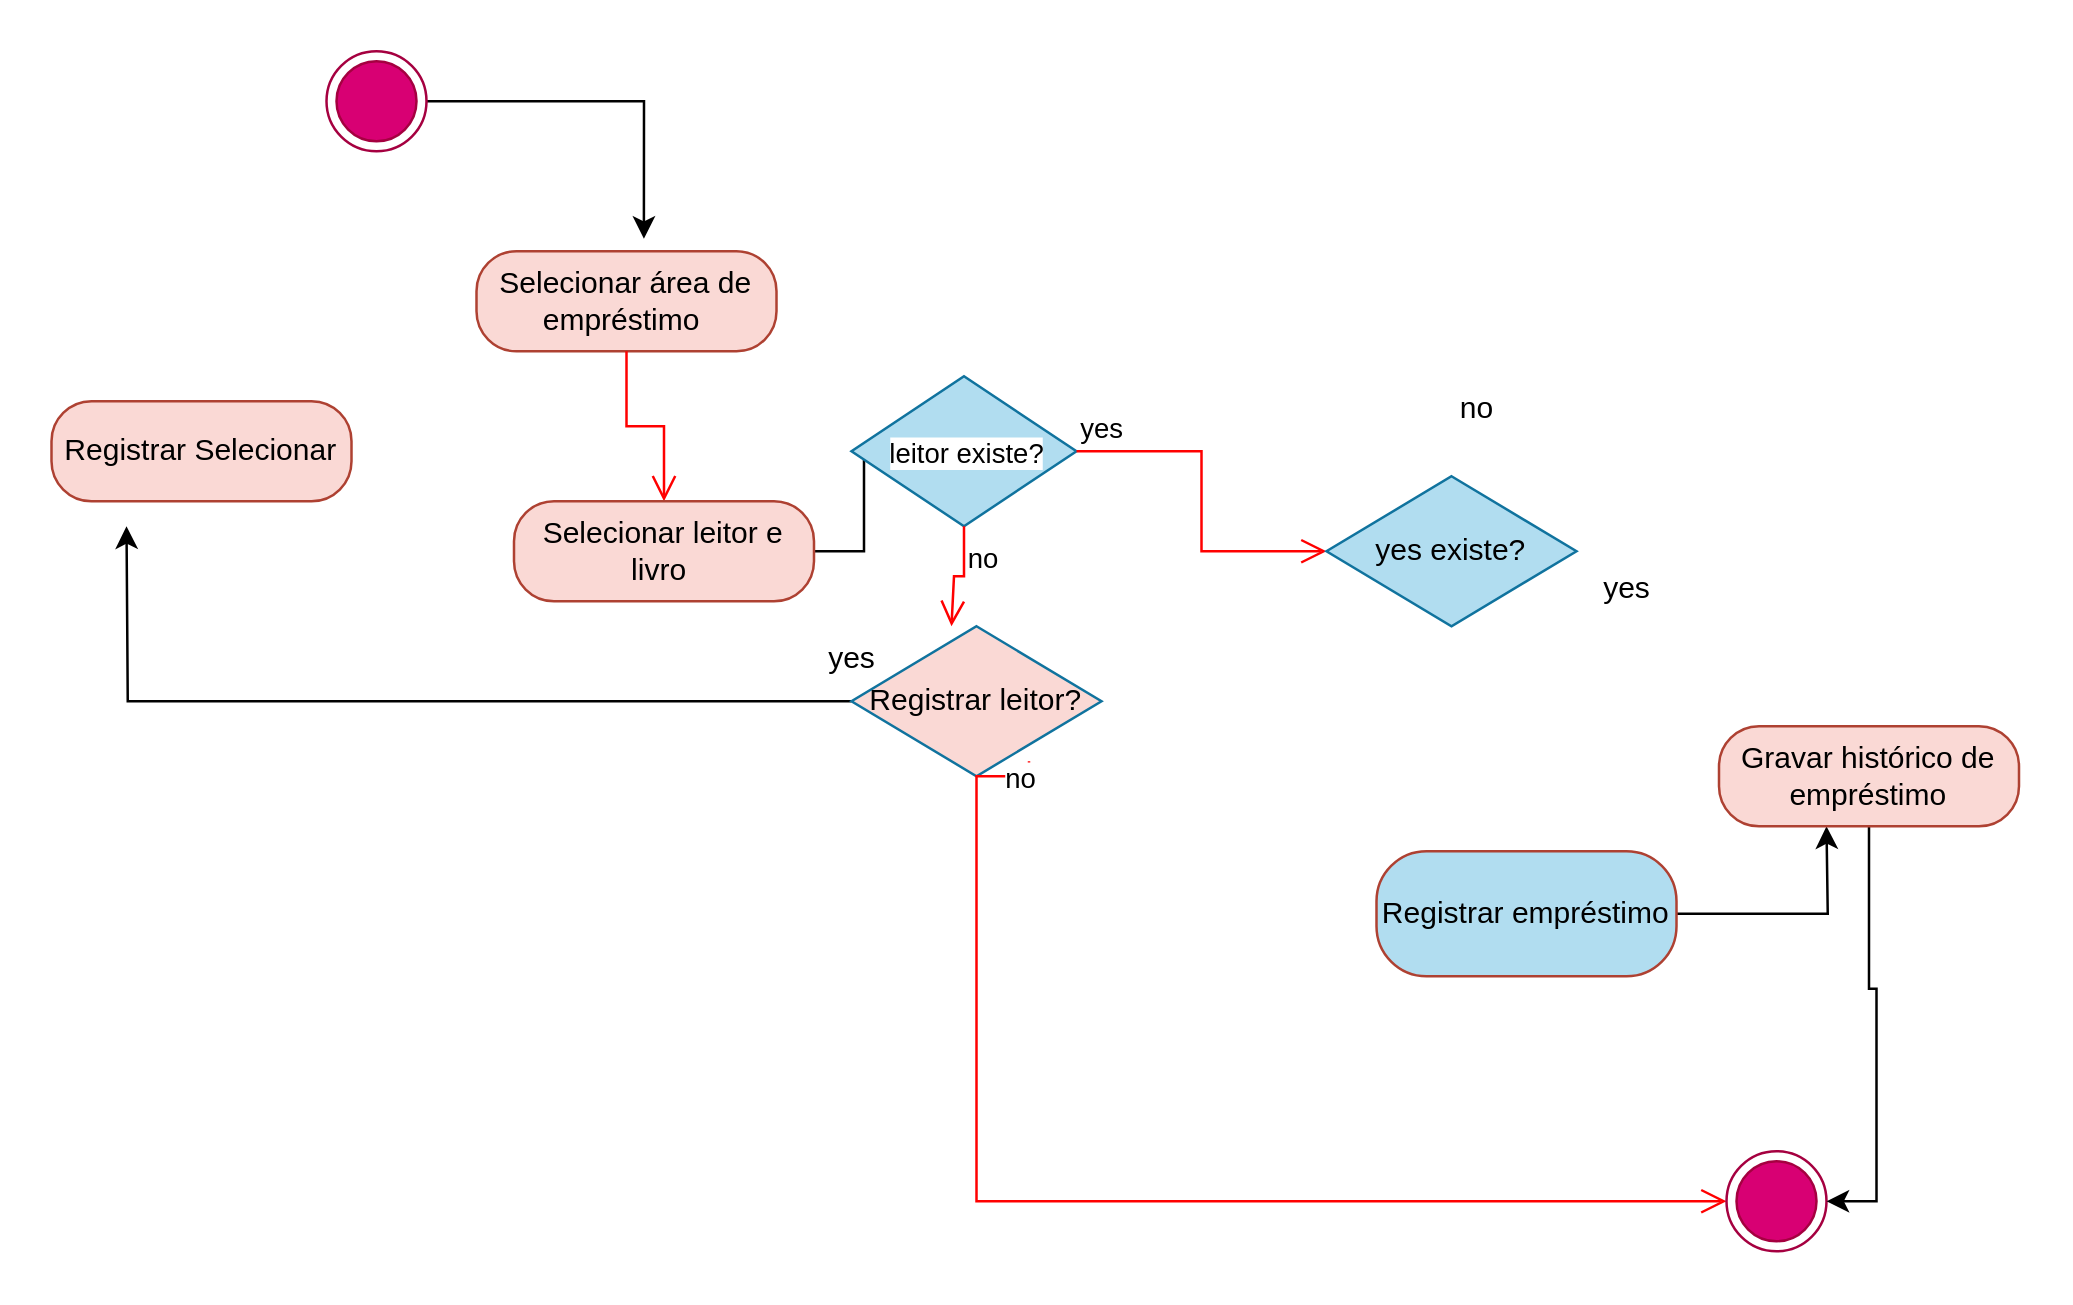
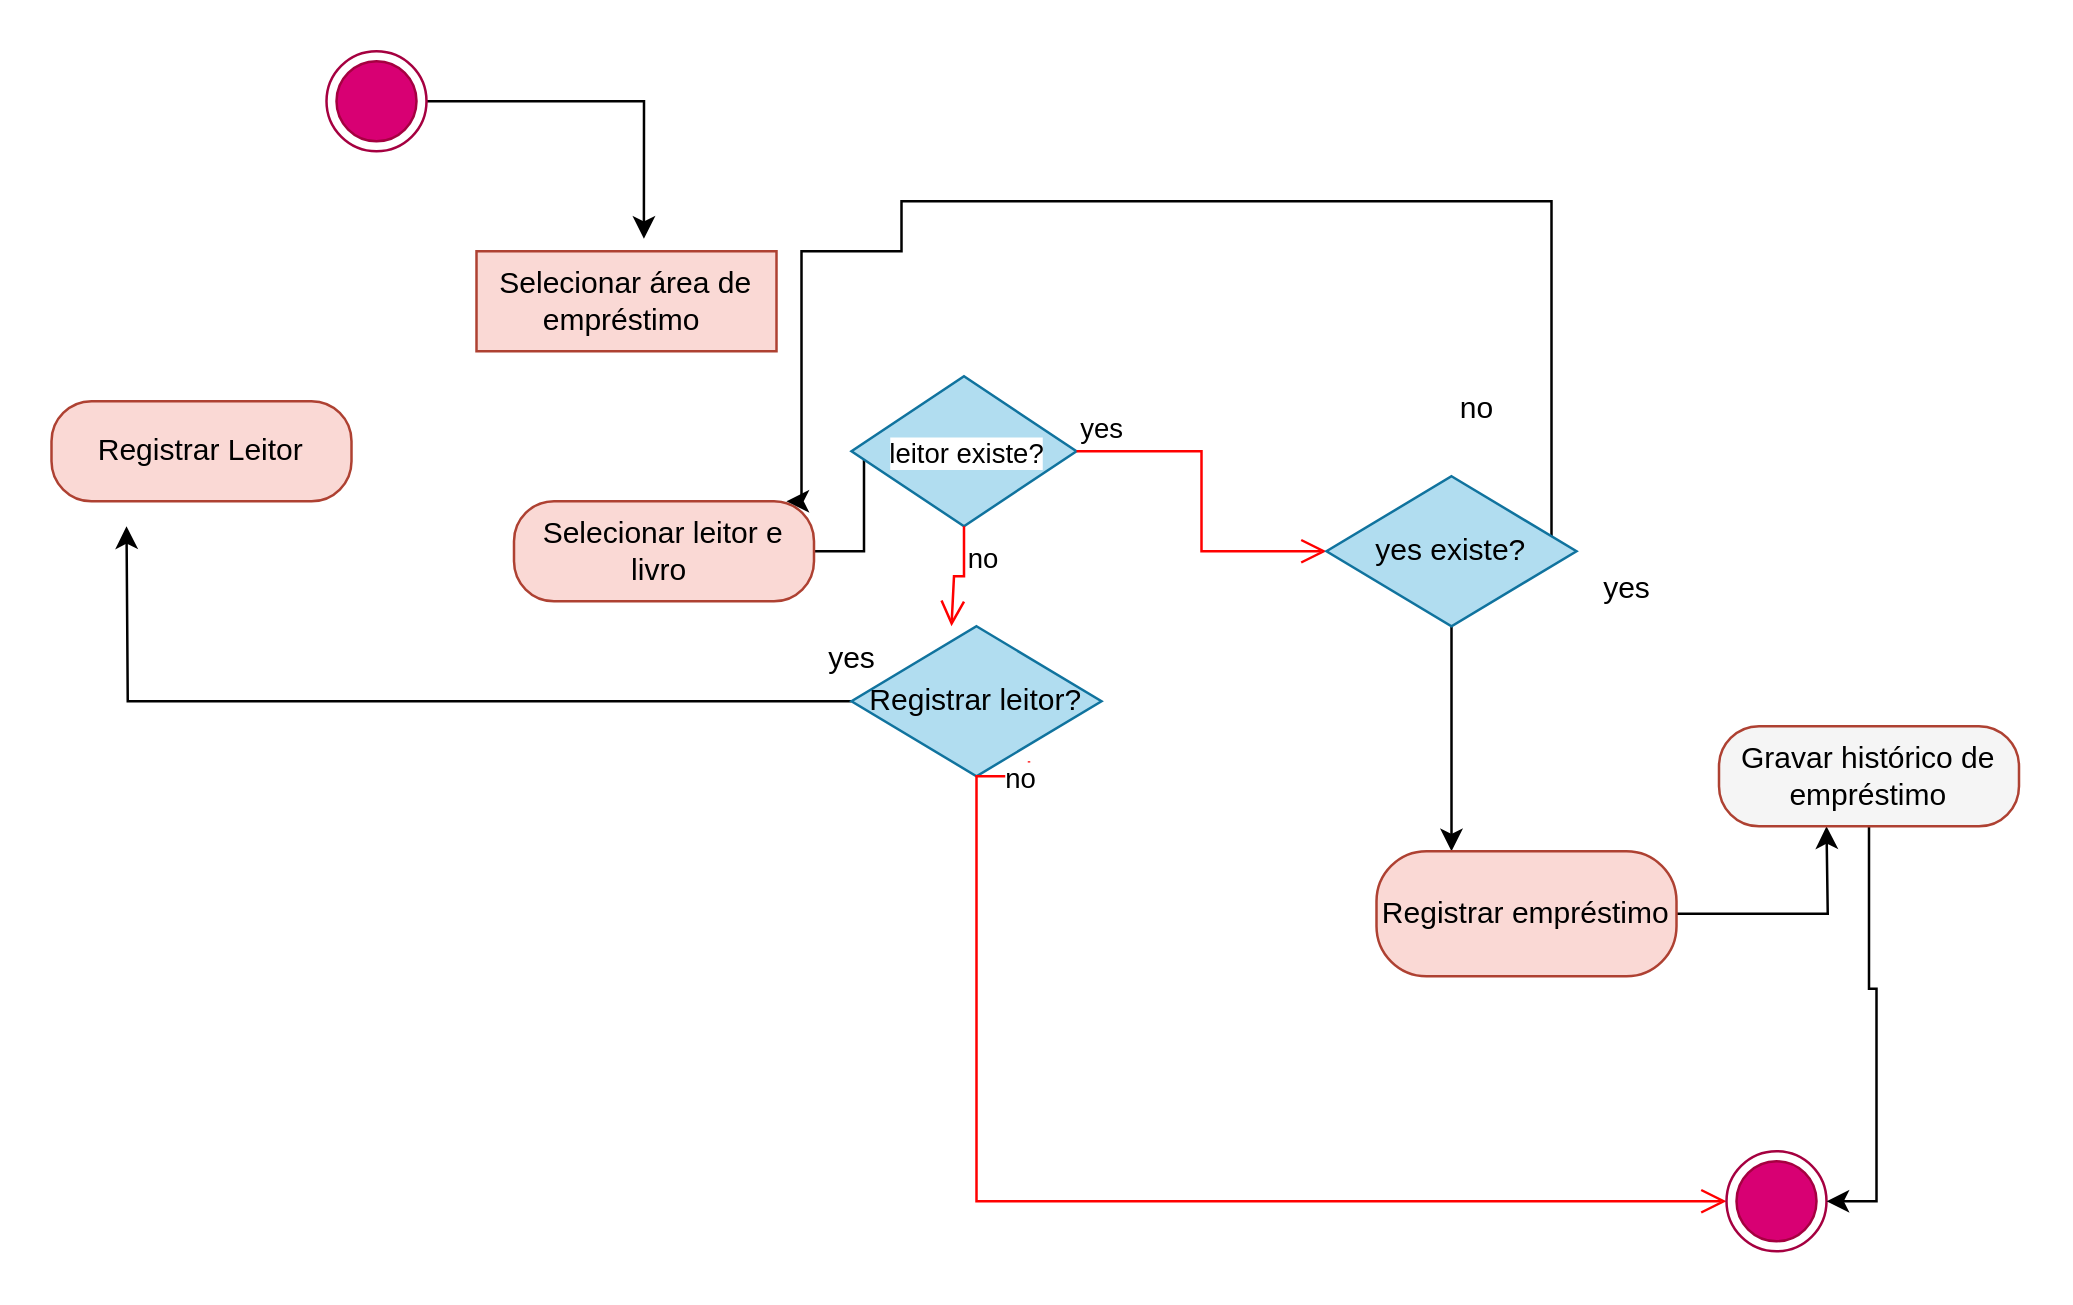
edge "yes existe?" -> "Selecionar leitor e livro": added
node "Selecionar área de empréstimo": shape rounded rectangle -> rectangle
edge "Selecionar área de empréstimo" -> "Selecionar leitor e livro": removed
node "Registrar Selecionar": label "Registrar Selecionar" -> "Registrar Leitor"
node "Registrar leitor?": fillcolor #fad9d5 -> #b1ddf0
edge "yes existe?" -> "Registrar empréstimo": added
node "Gravar histórico de empréstimo": fillcolor #fad9d5 -> #f5f5f5
node "Registrar empréstimo": fillcolor #b1ddf0 -> #fad9d5
